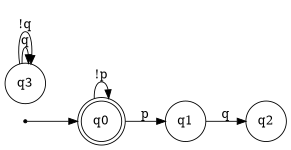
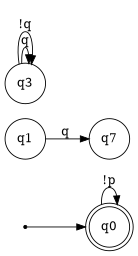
edge "q0" -> "q1": removed, label "p"
node "q2": label "q2" -> "q7"
